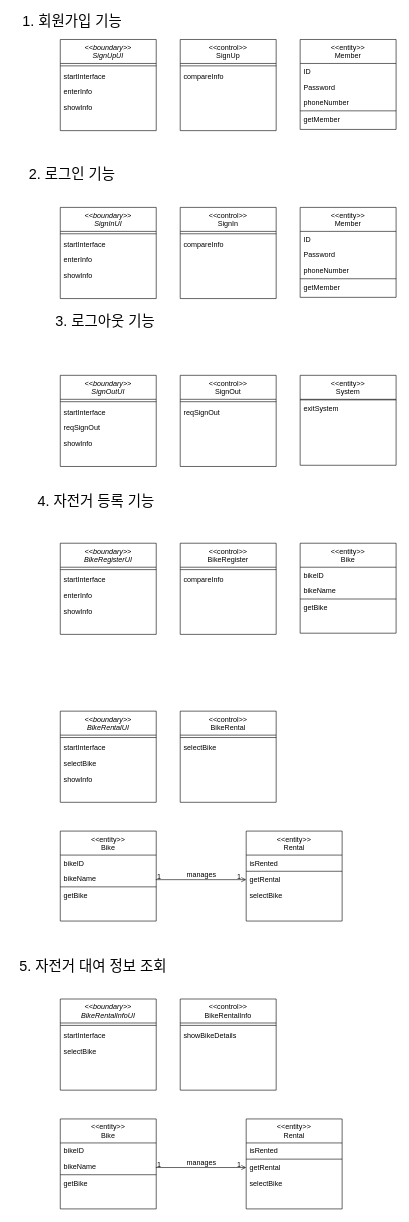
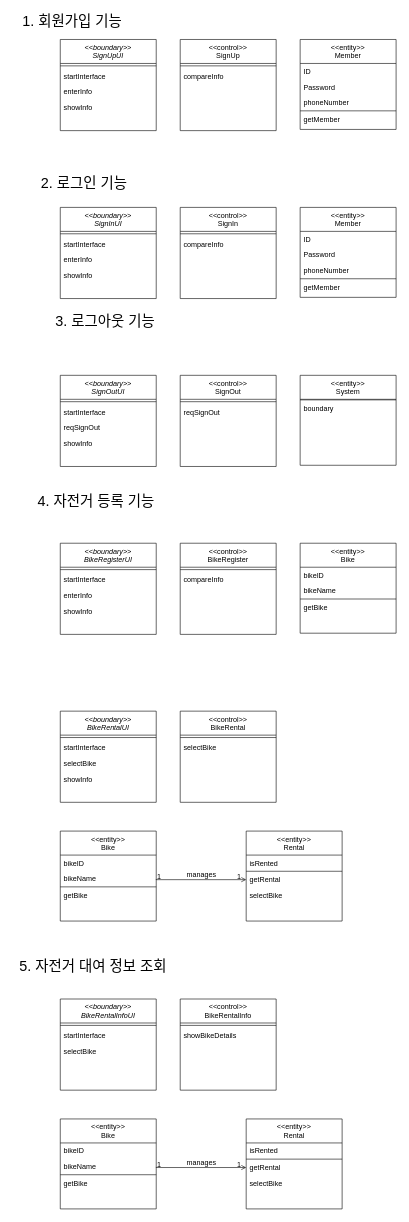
node "2. 로그인 기능": moved (72, 174) -> (84, 183)
node "exitSystem": label "exitSystem" -> "boundary"
